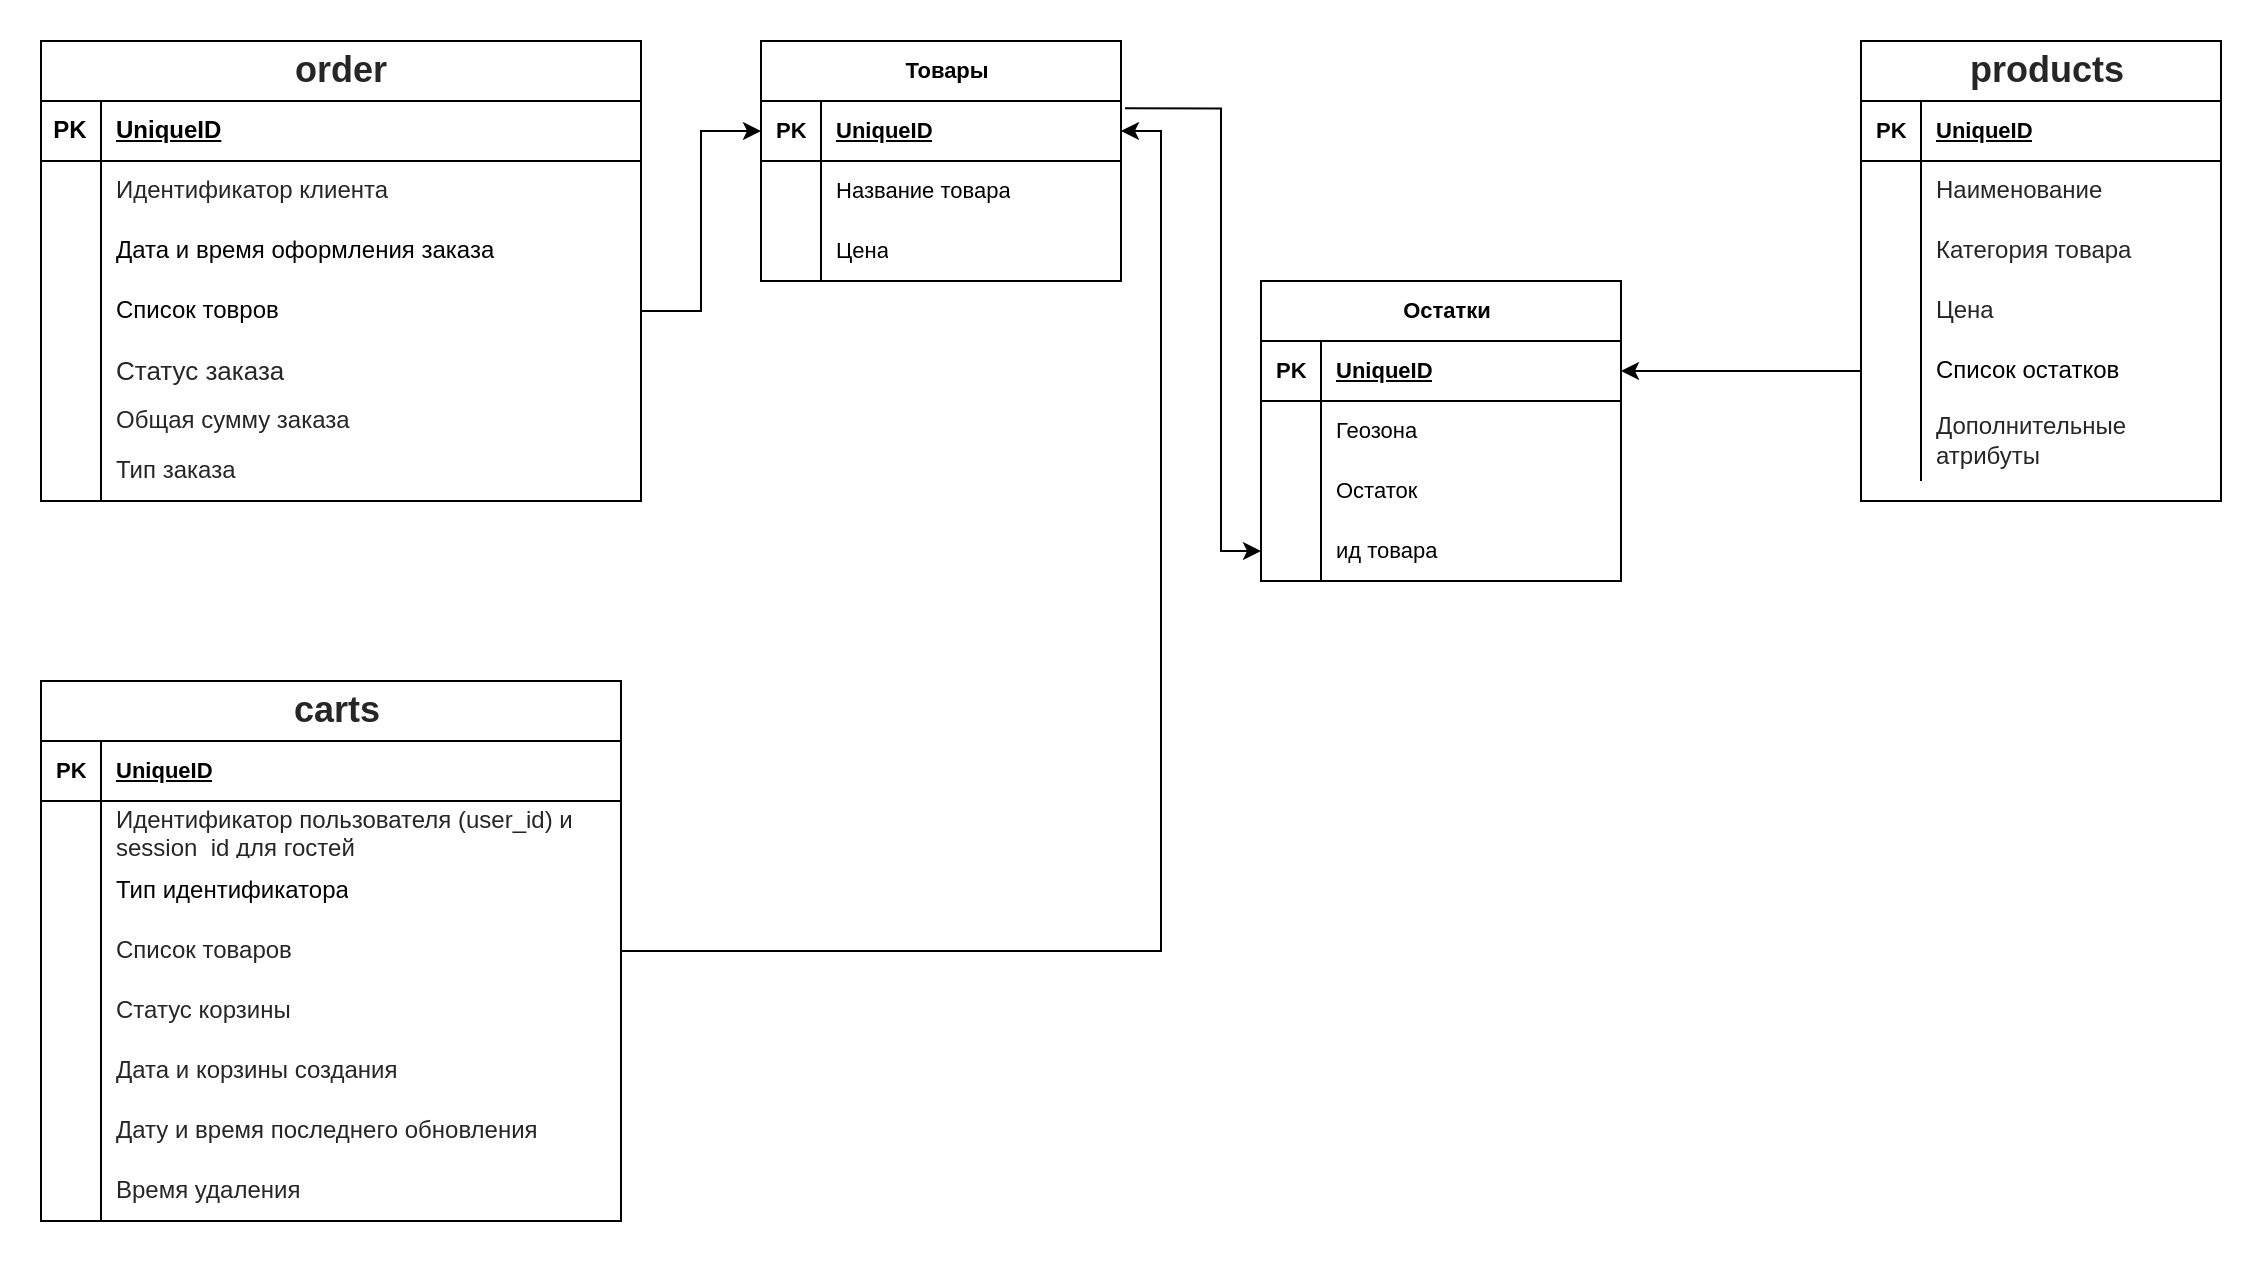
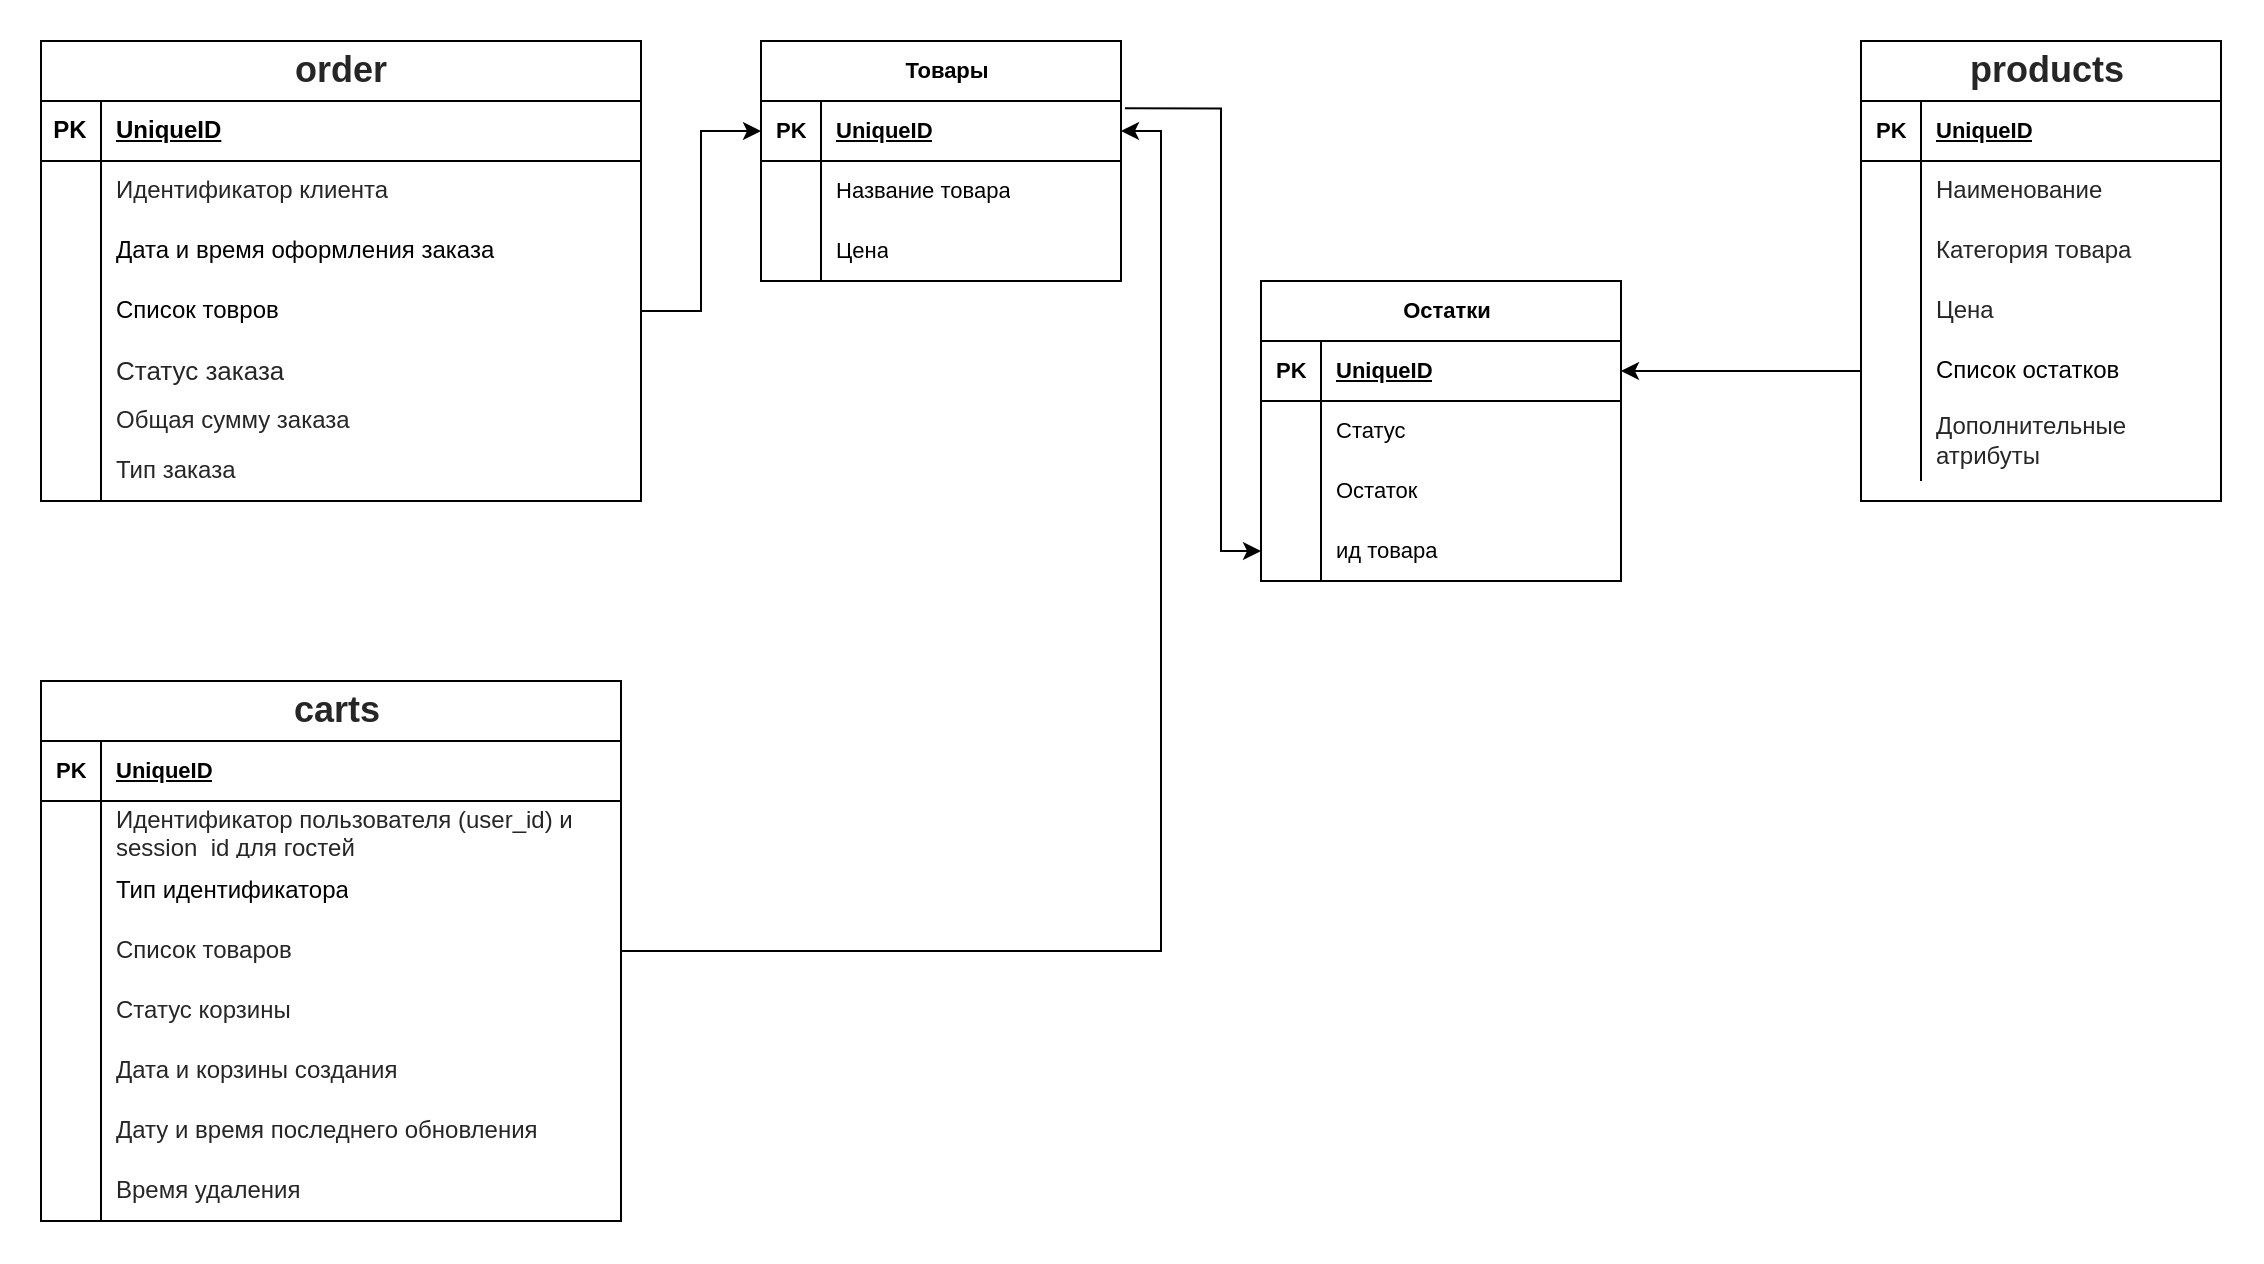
node "Геозона": label "Геозона" -> "Статус"
